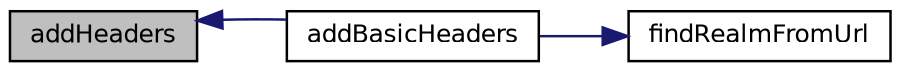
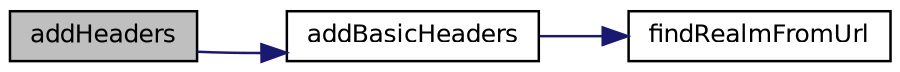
edge "addBasicHeaders" -> "addHeaders": reversed
